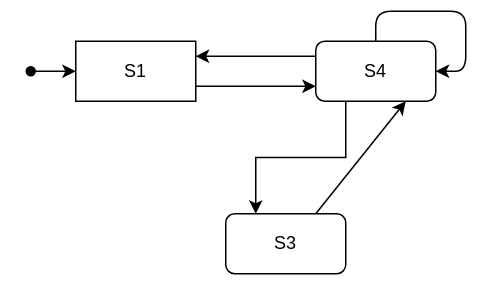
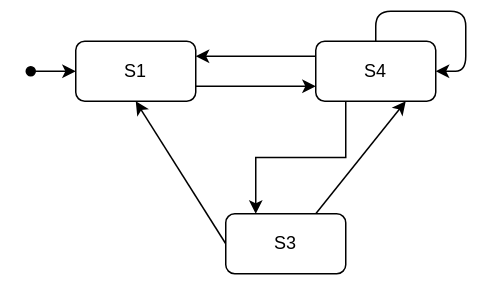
node "S1": shape rectangle -> rounded rectangle
edge "S3" -> "S1": added
